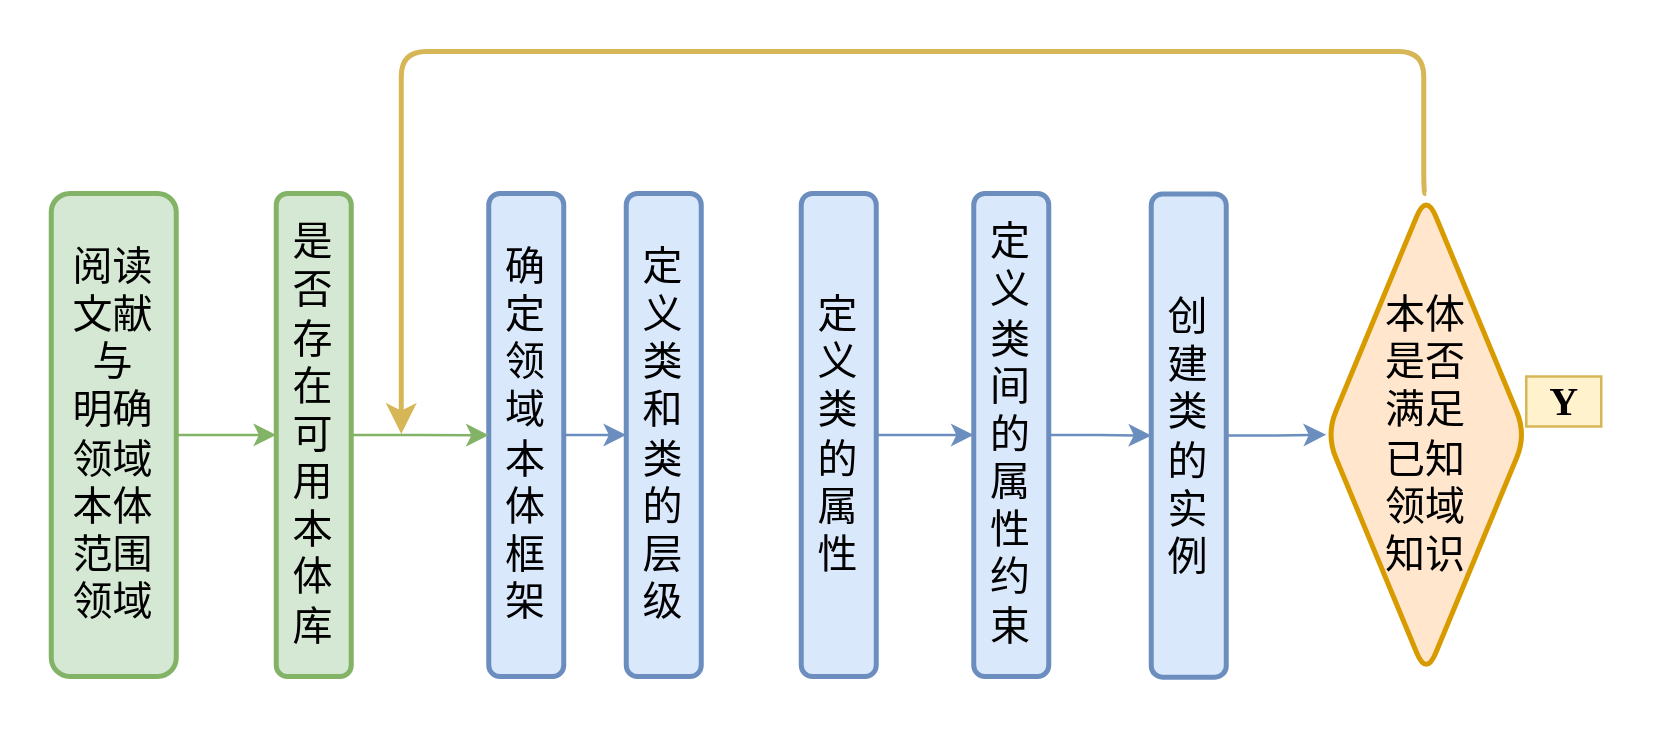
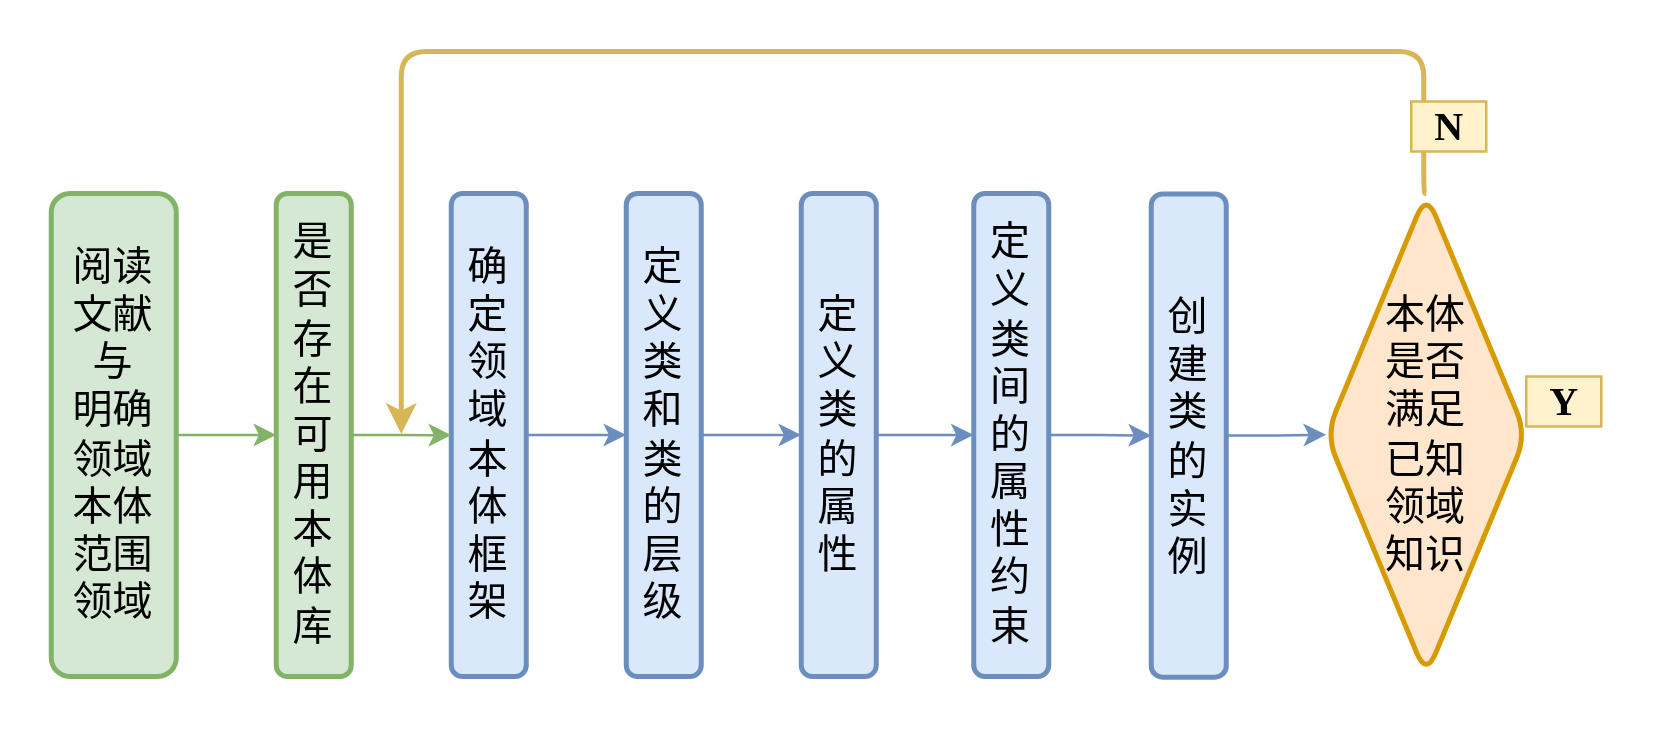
node "N": added
node "确定领域本体框架": moved (526, 435) -> (489, 435)
edge "定义类和类的层级" -> "定义类的属性": added
